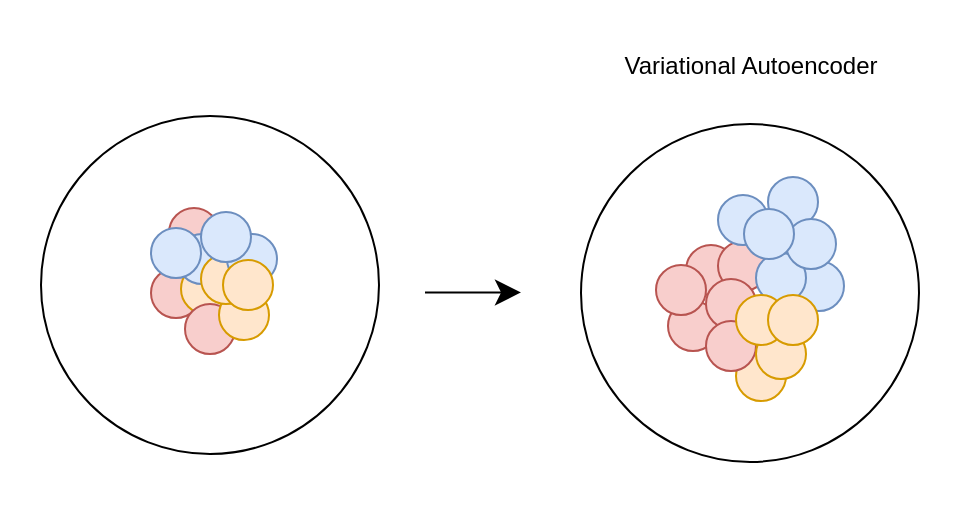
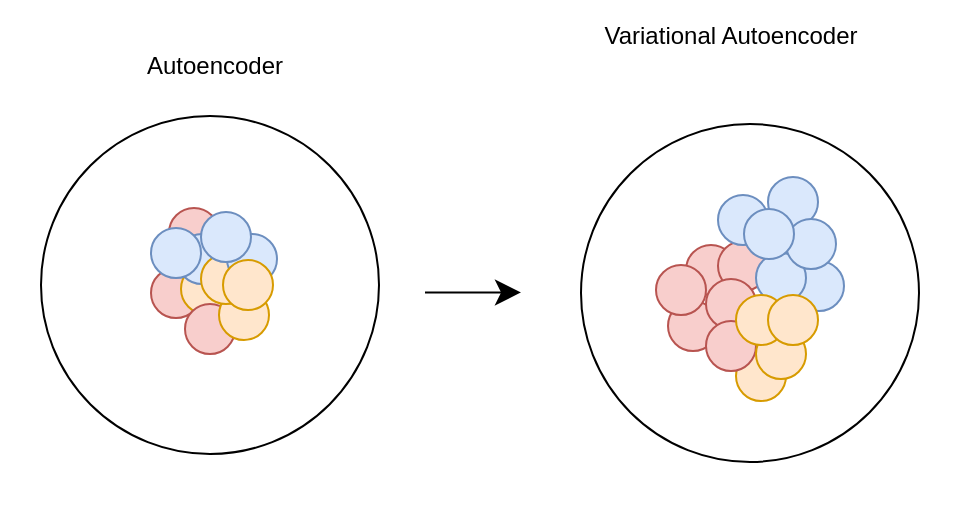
node "Autoencoder": added
node "Variational Autoencoder": moved (750, 67) -> (730, 37)
